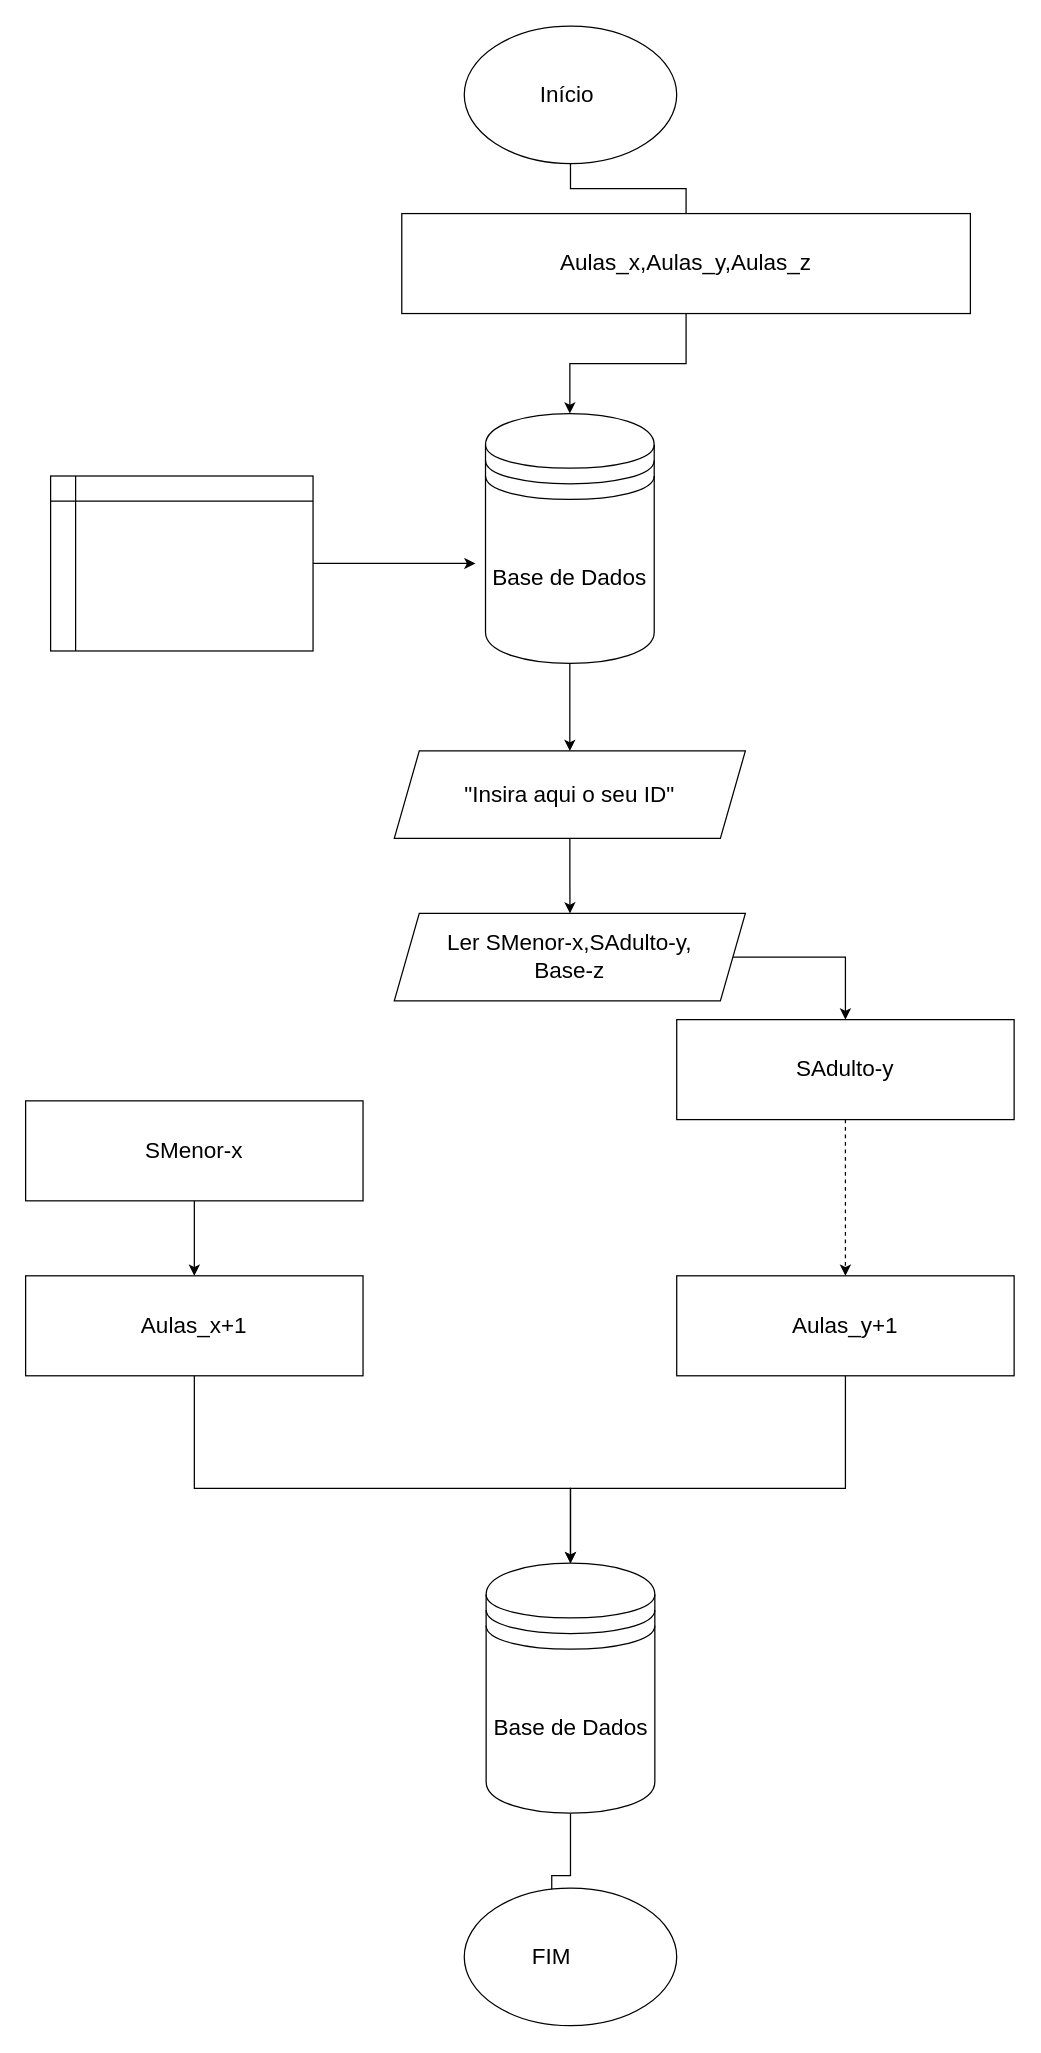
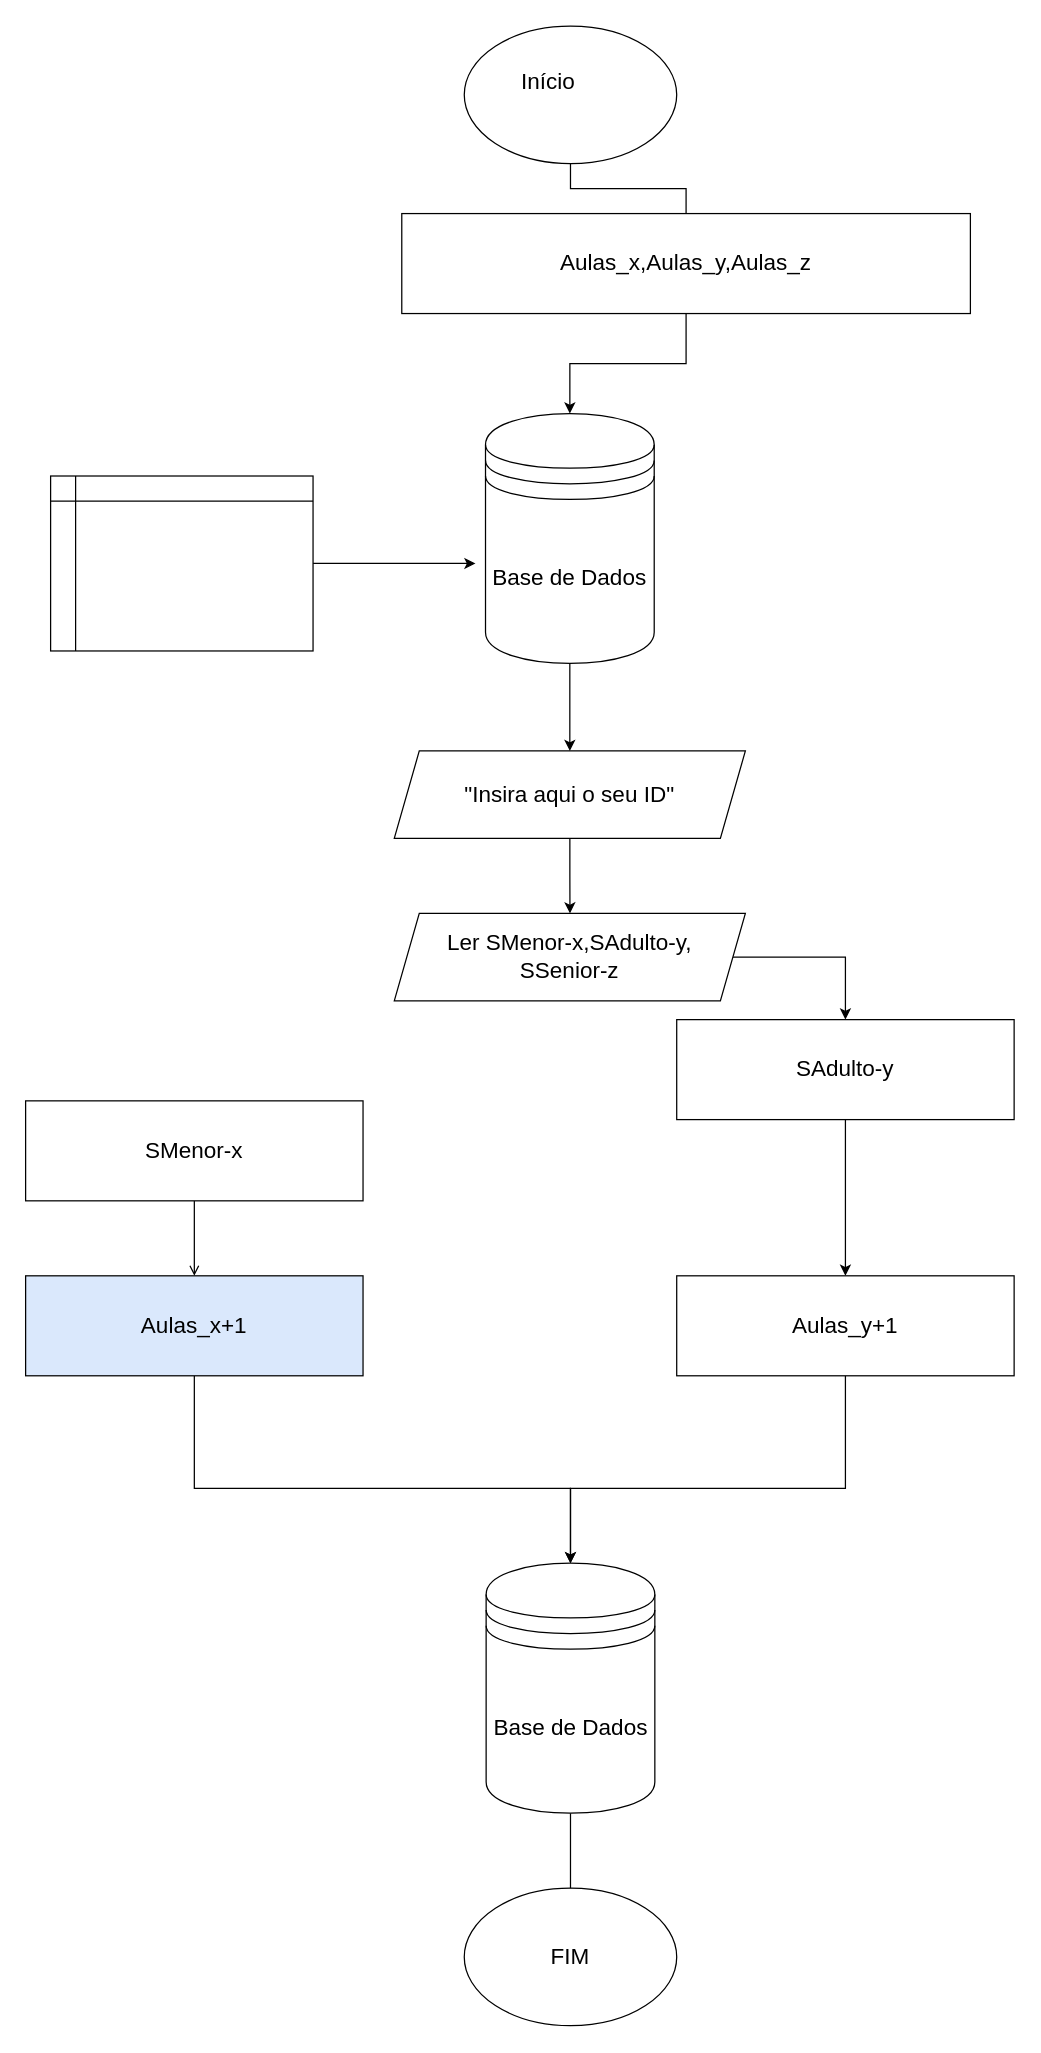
node "Início": moved (571, 94) -> (552, 82)
node "Ler SMenor-x,SAdulto-y, Base-z": label "Ler SMenor-x,SAdulto-y, Base-z" -> "Ler SMenor-x,SAdulto-y, SSenior-z"
edge "SAdulto-y" -> "Aulas_y+1": style dashed -> solid
edge "SMenor-x" -> "Aulas_x+1": arrowhead classic -> open
node "Aulas_x+1": fillcolor #ffffff -> #dae8fc
node "FIM": moved (552, 1957) -> (571, 1957)
